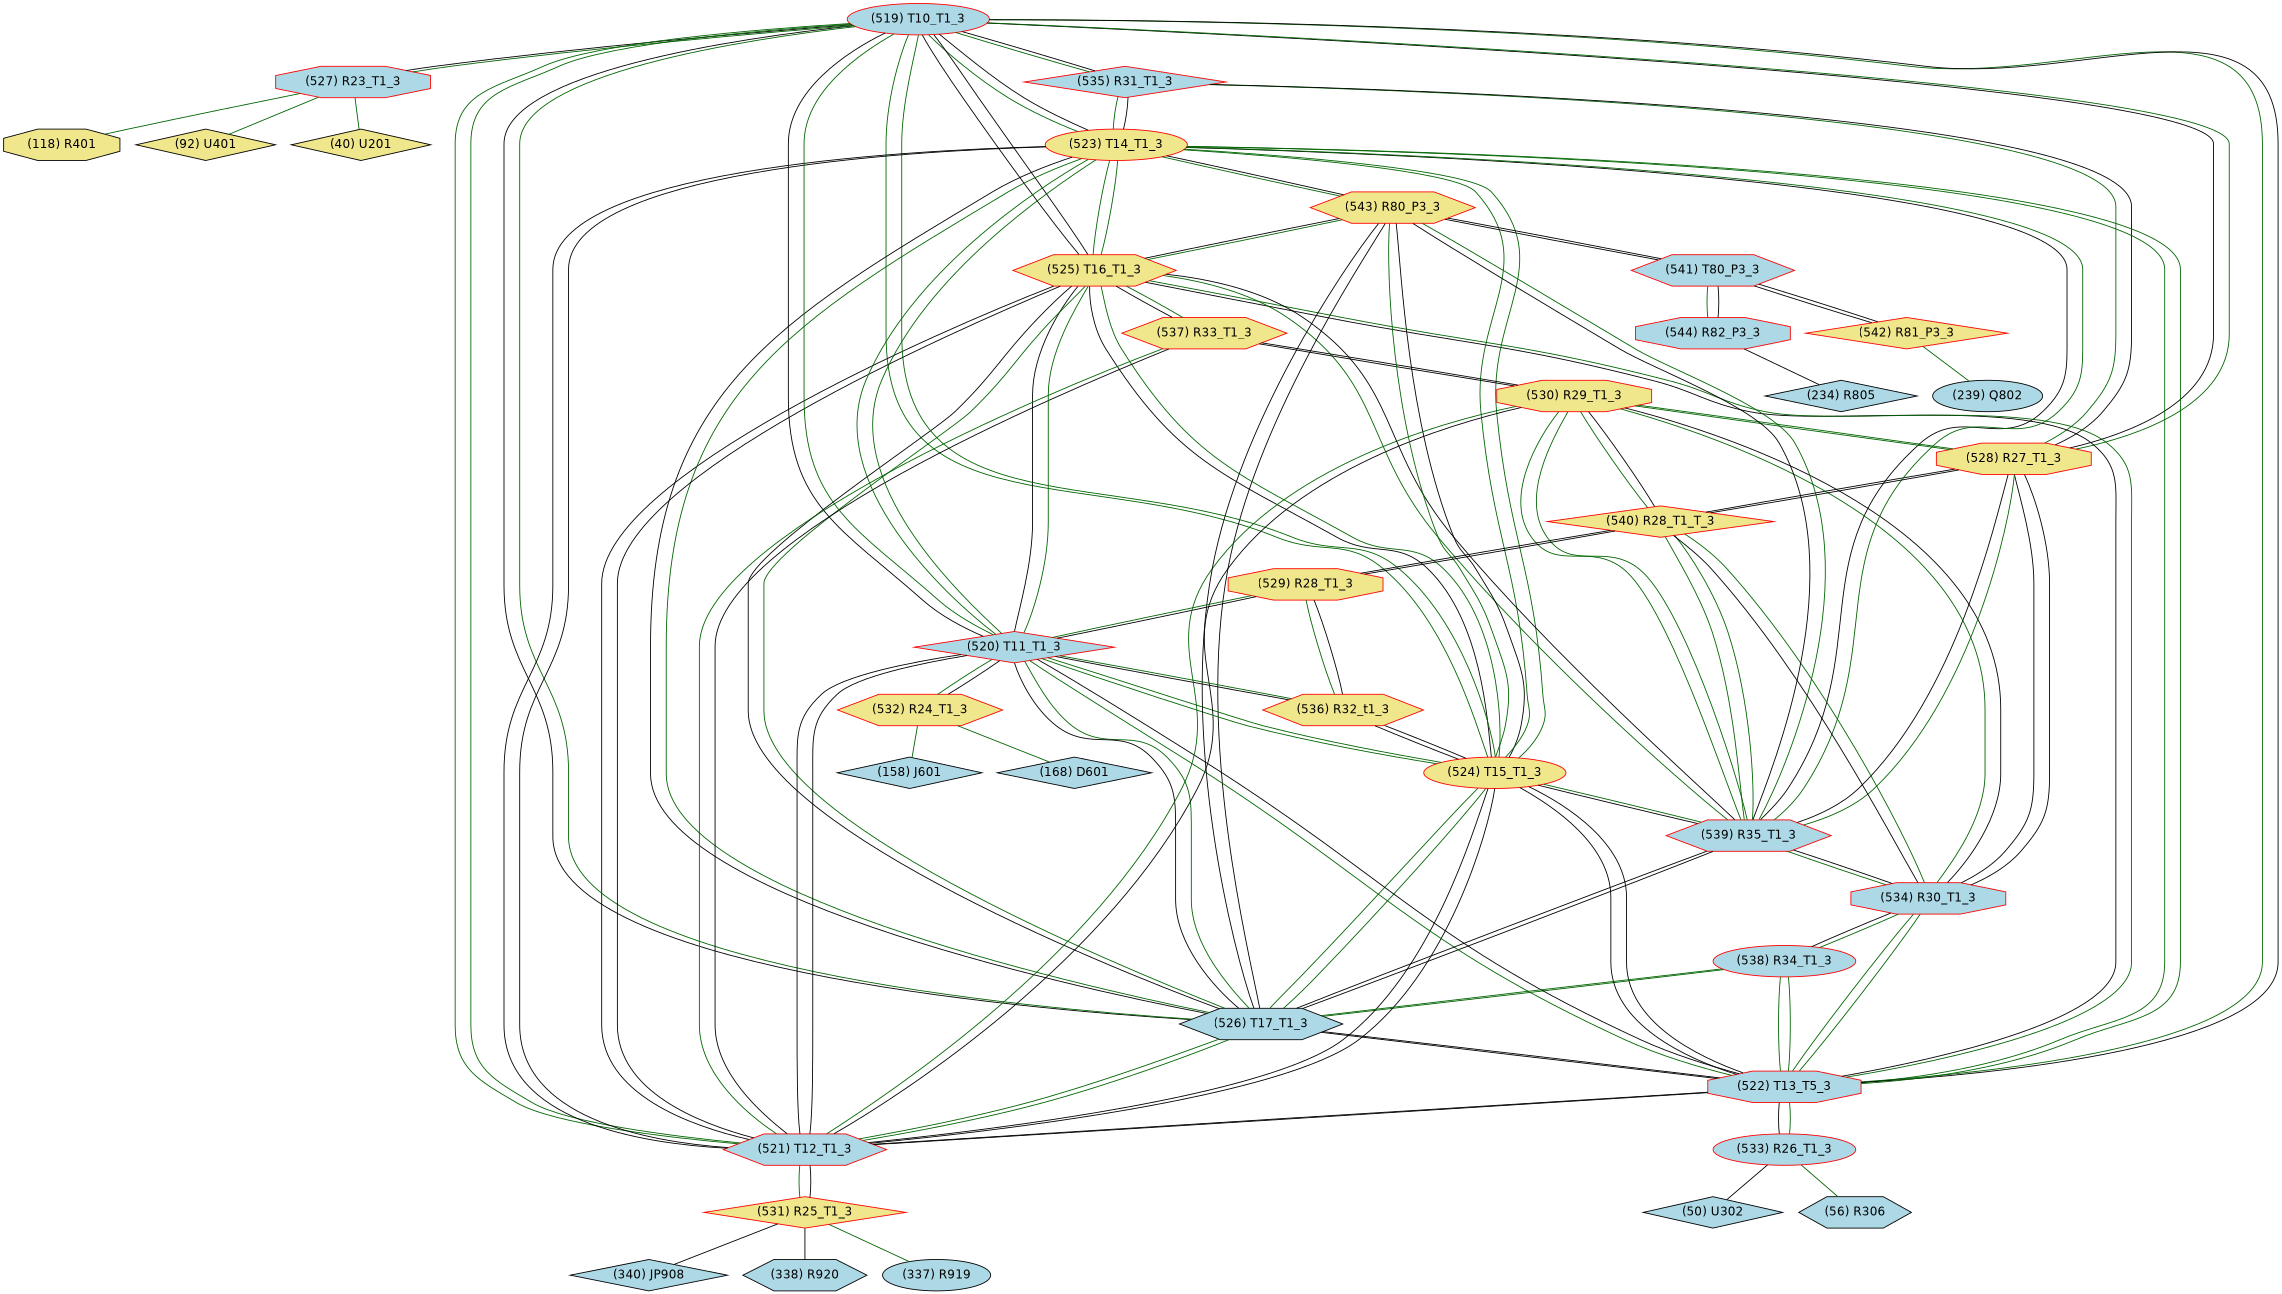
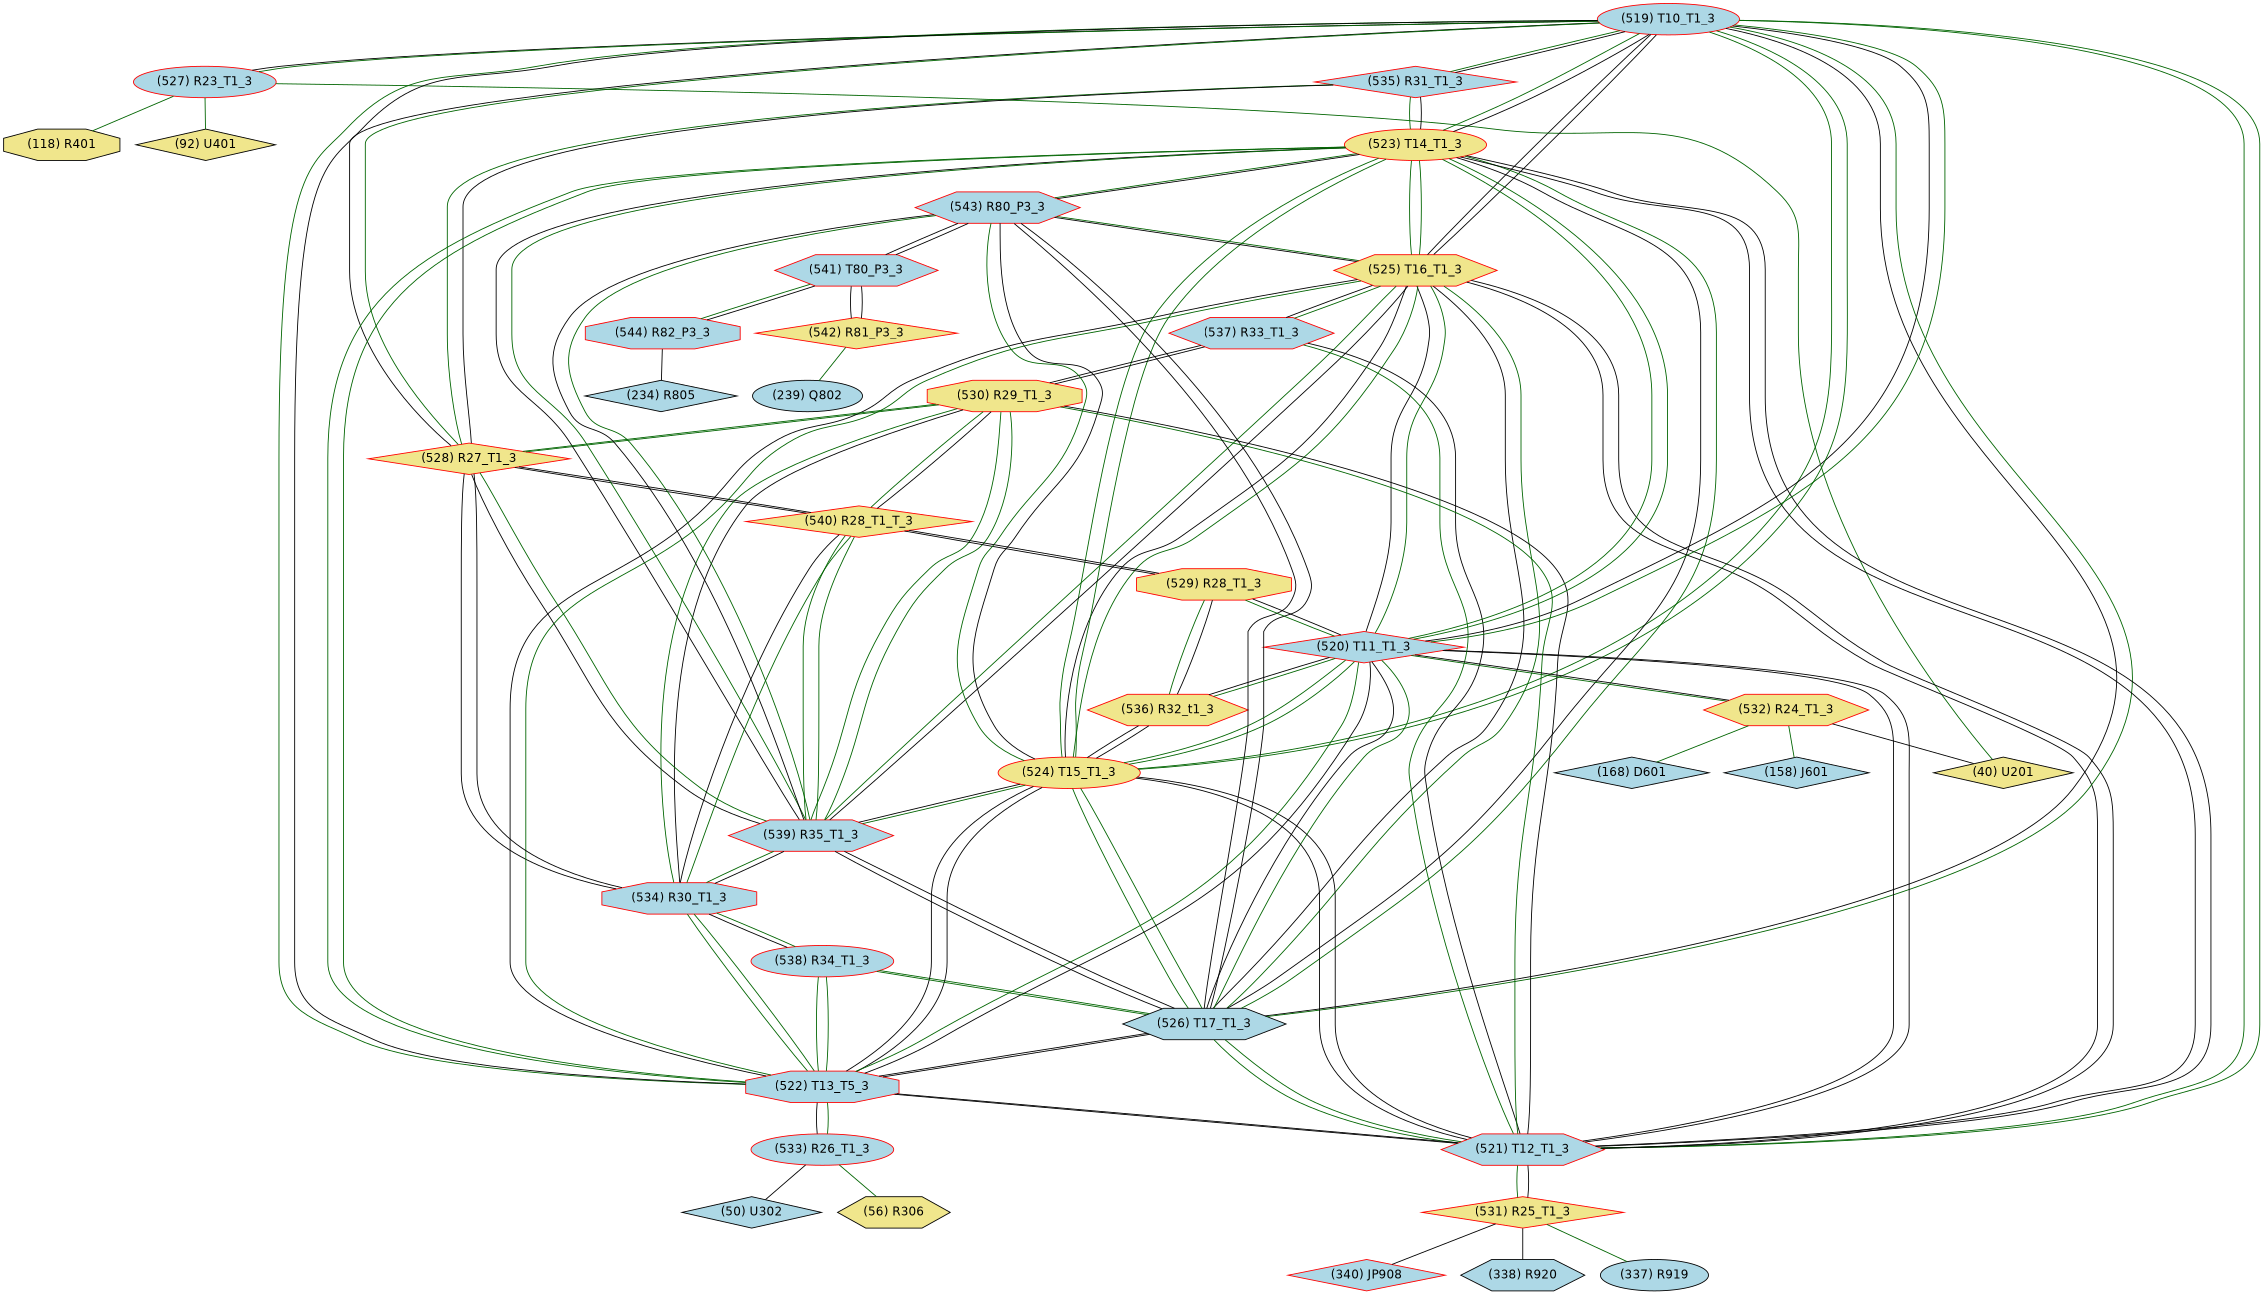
node "(527) R23_T1_3": shape octagon -> ellipse
node "(543) R80_P3_3": fillcolor khaki -> lightblue
node "(537) R33_T1_3": fillcolor khaki -> lightblue
node "(528) R27_T1_3": shape octagon -> diamond
edge "(532) R24_T1_3" -- "(40) U201": added
node "(56) R306": fillcolor lightblue -> khaki
node "(340) JP908": color black -> red
